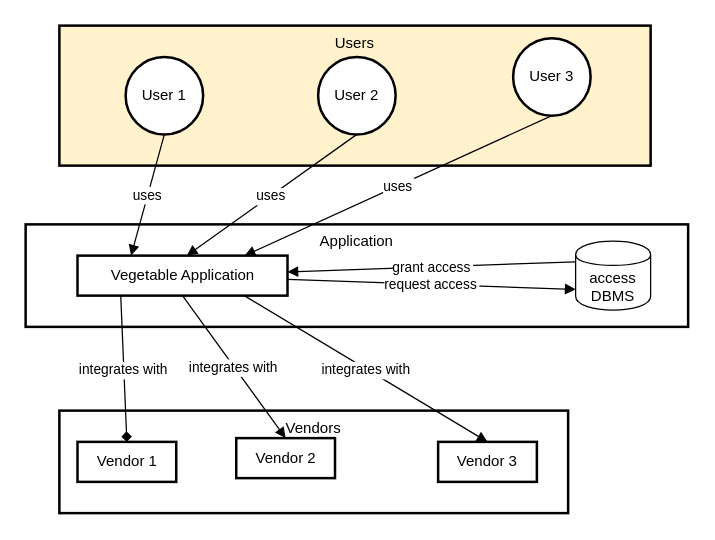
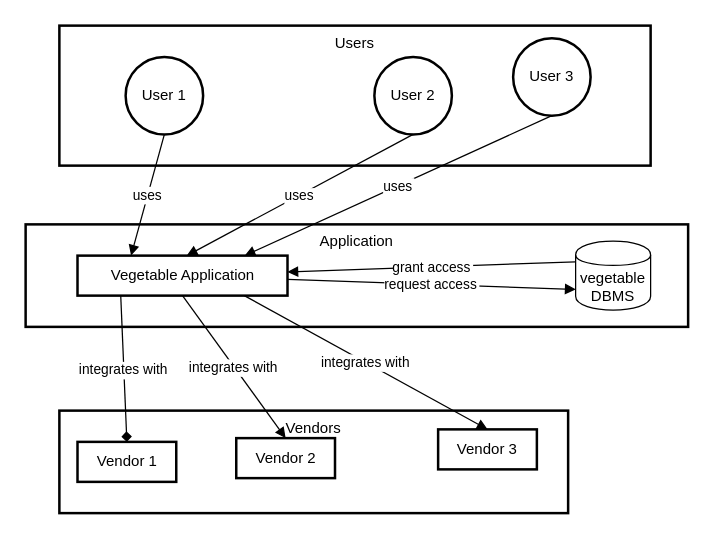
node "Users": fillcolor #fff2cc -> #ffffff
node "User 2": moved (357, 96) -> (413, 96)
node "access DBMS": label "access DBMS" -> "vegetable DBMS"
node "Vendor 3": moved (488, 462) -> (488, 449)
